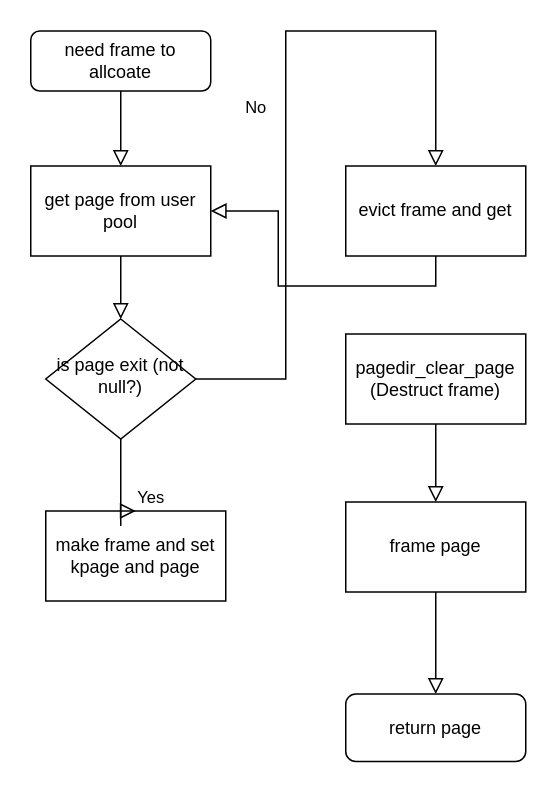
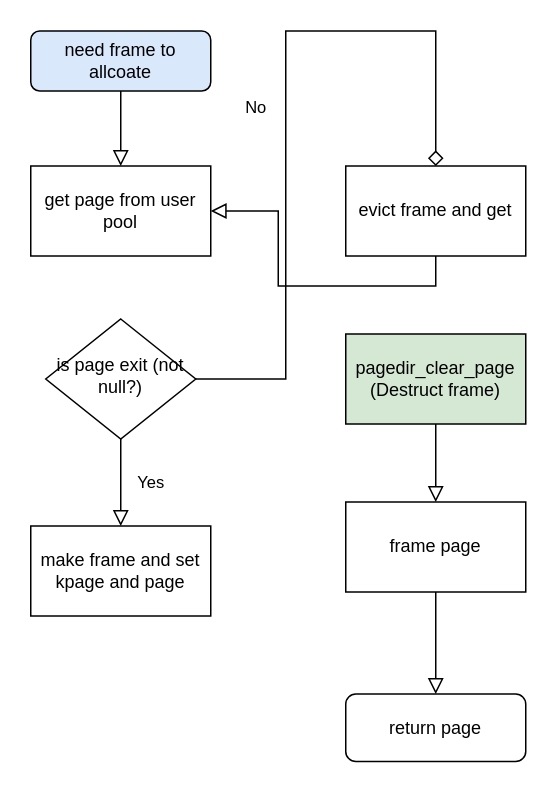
node "need frame to allcoate": fillcolor #ffffff -> #dae8fc
edge "is page exit (not null?)" -> "evict frame and get": arrowhead block -> diamond
edge "get page from user pool" -> "is page exit (not null?)": removed
node "pagedir_clear_page (Destruct frame)": fillcolor #ffffff -> #d5e8d4
node "make frame and set kpage and page": moved (136, 556) -> (121, 571)
